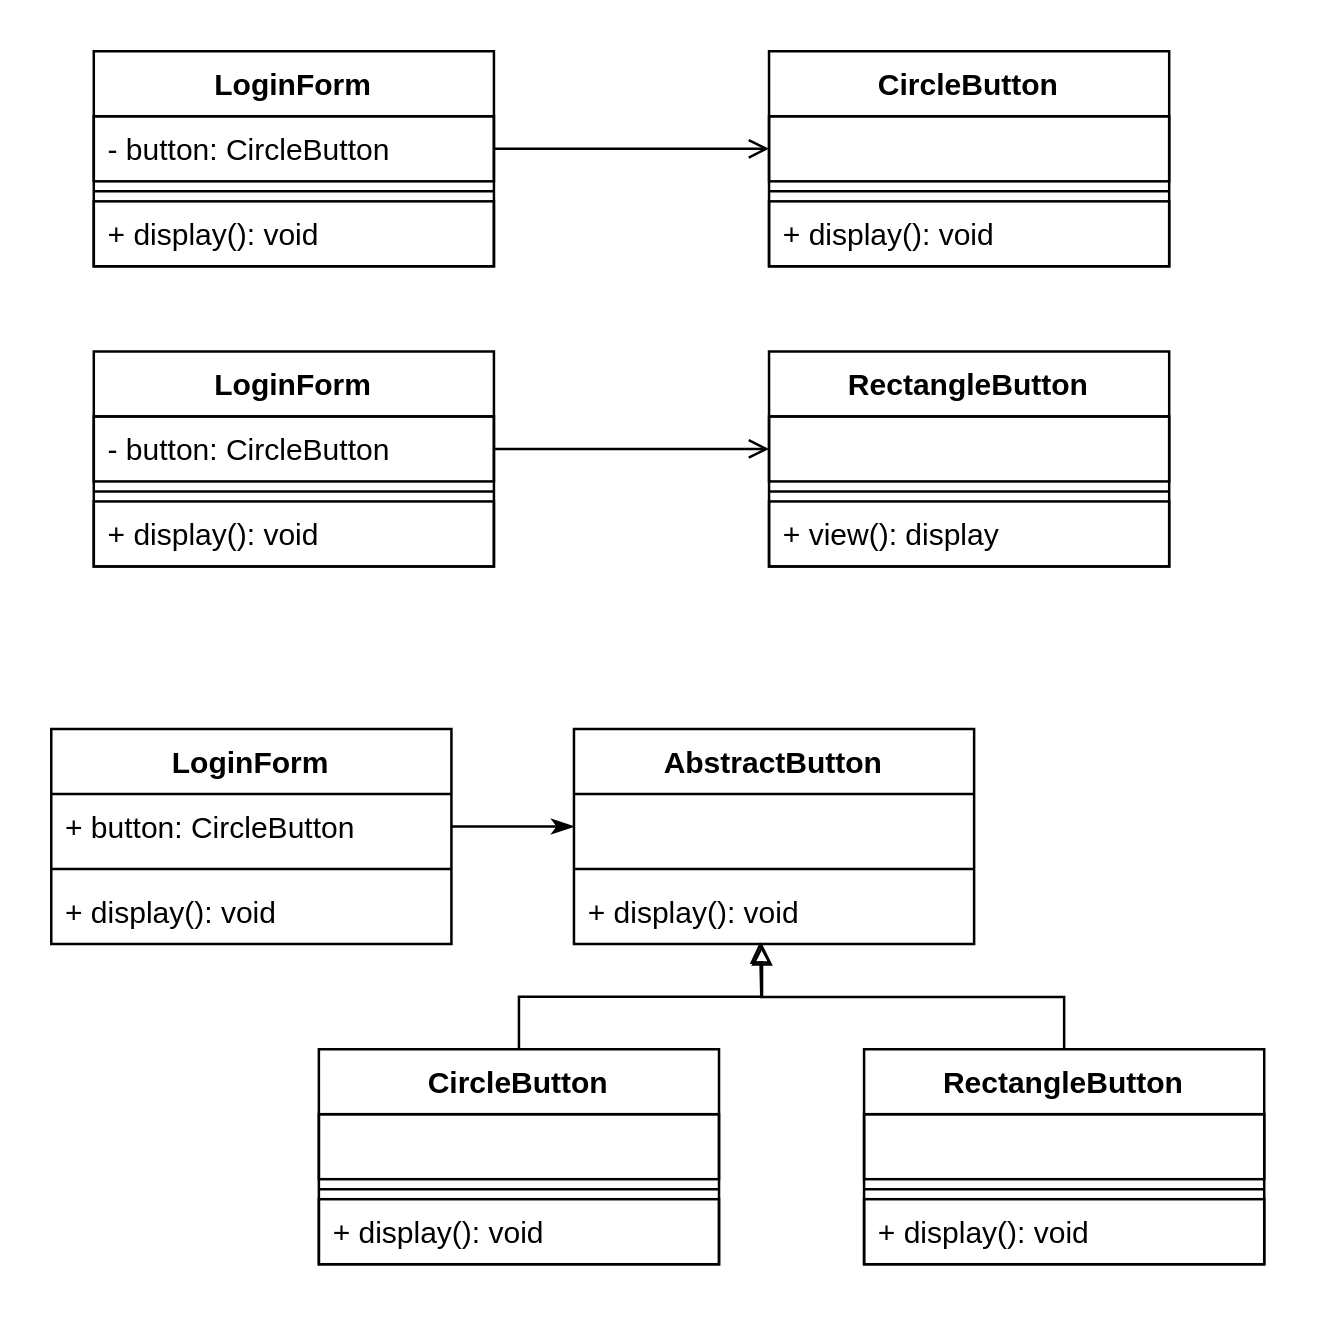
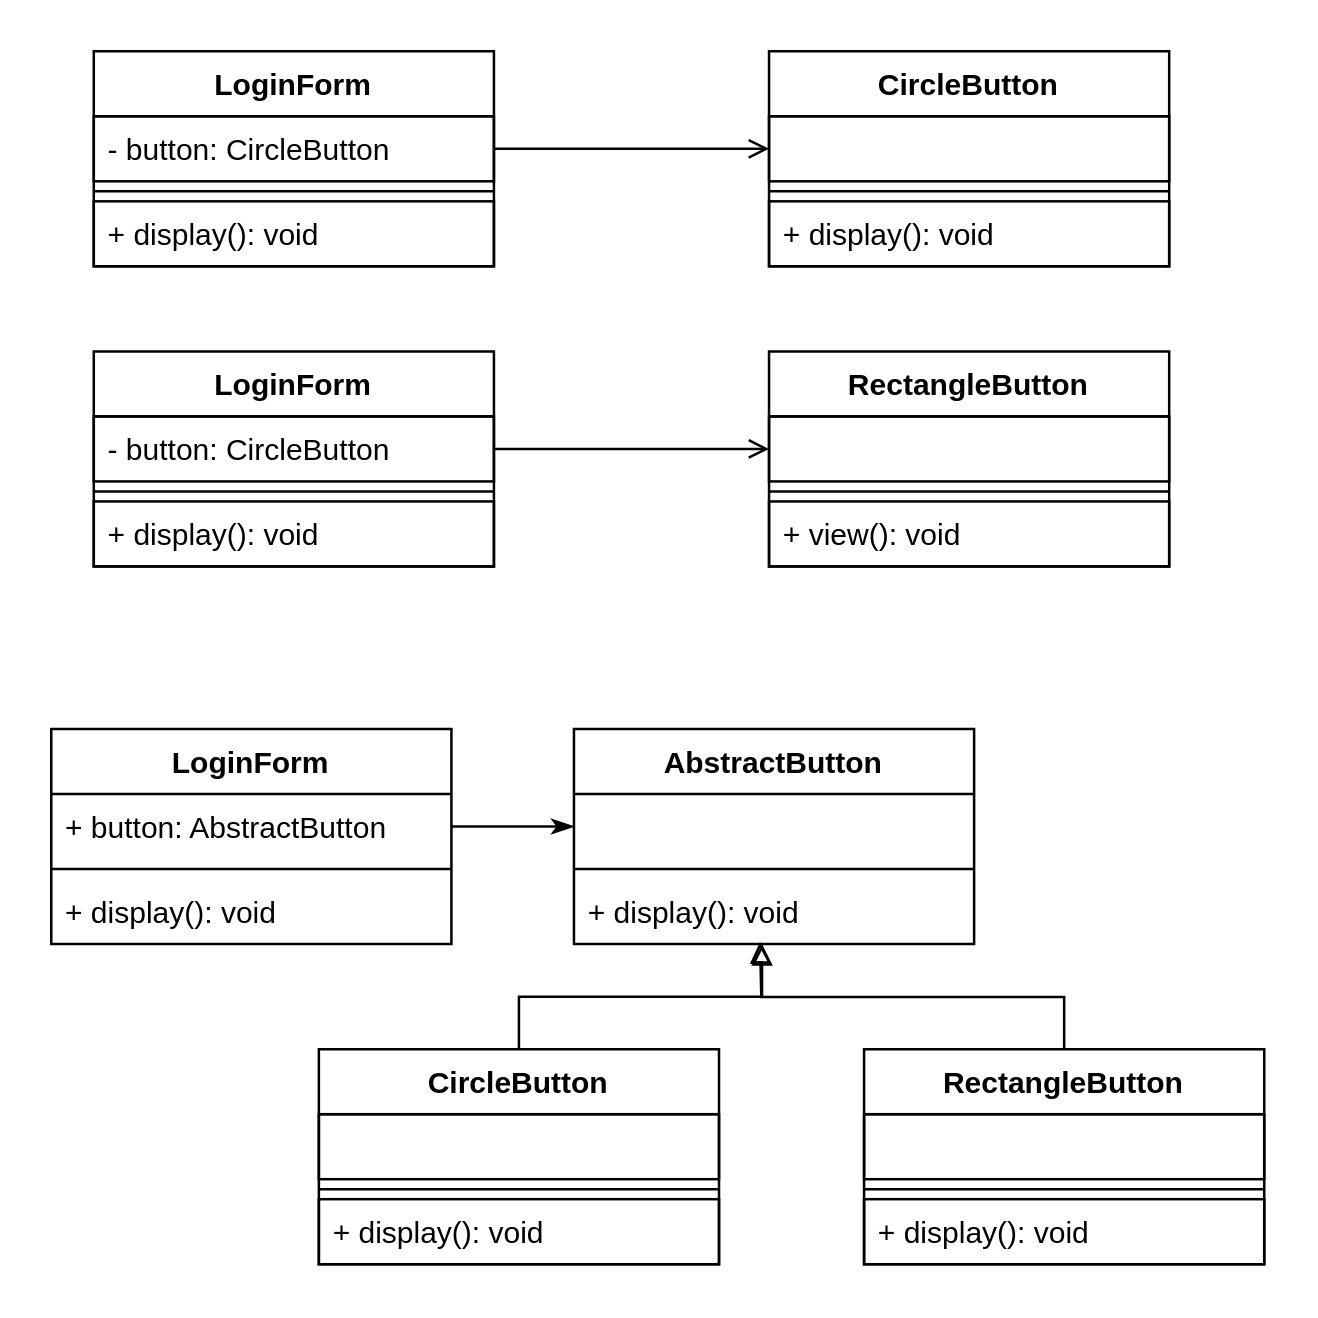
node "+ view(): display": label "+ view(): display" -> "+ view(): void"
node "+ button: CircleButton": label "+ button: CircleButton" -> "+ button: AbstractButton"
